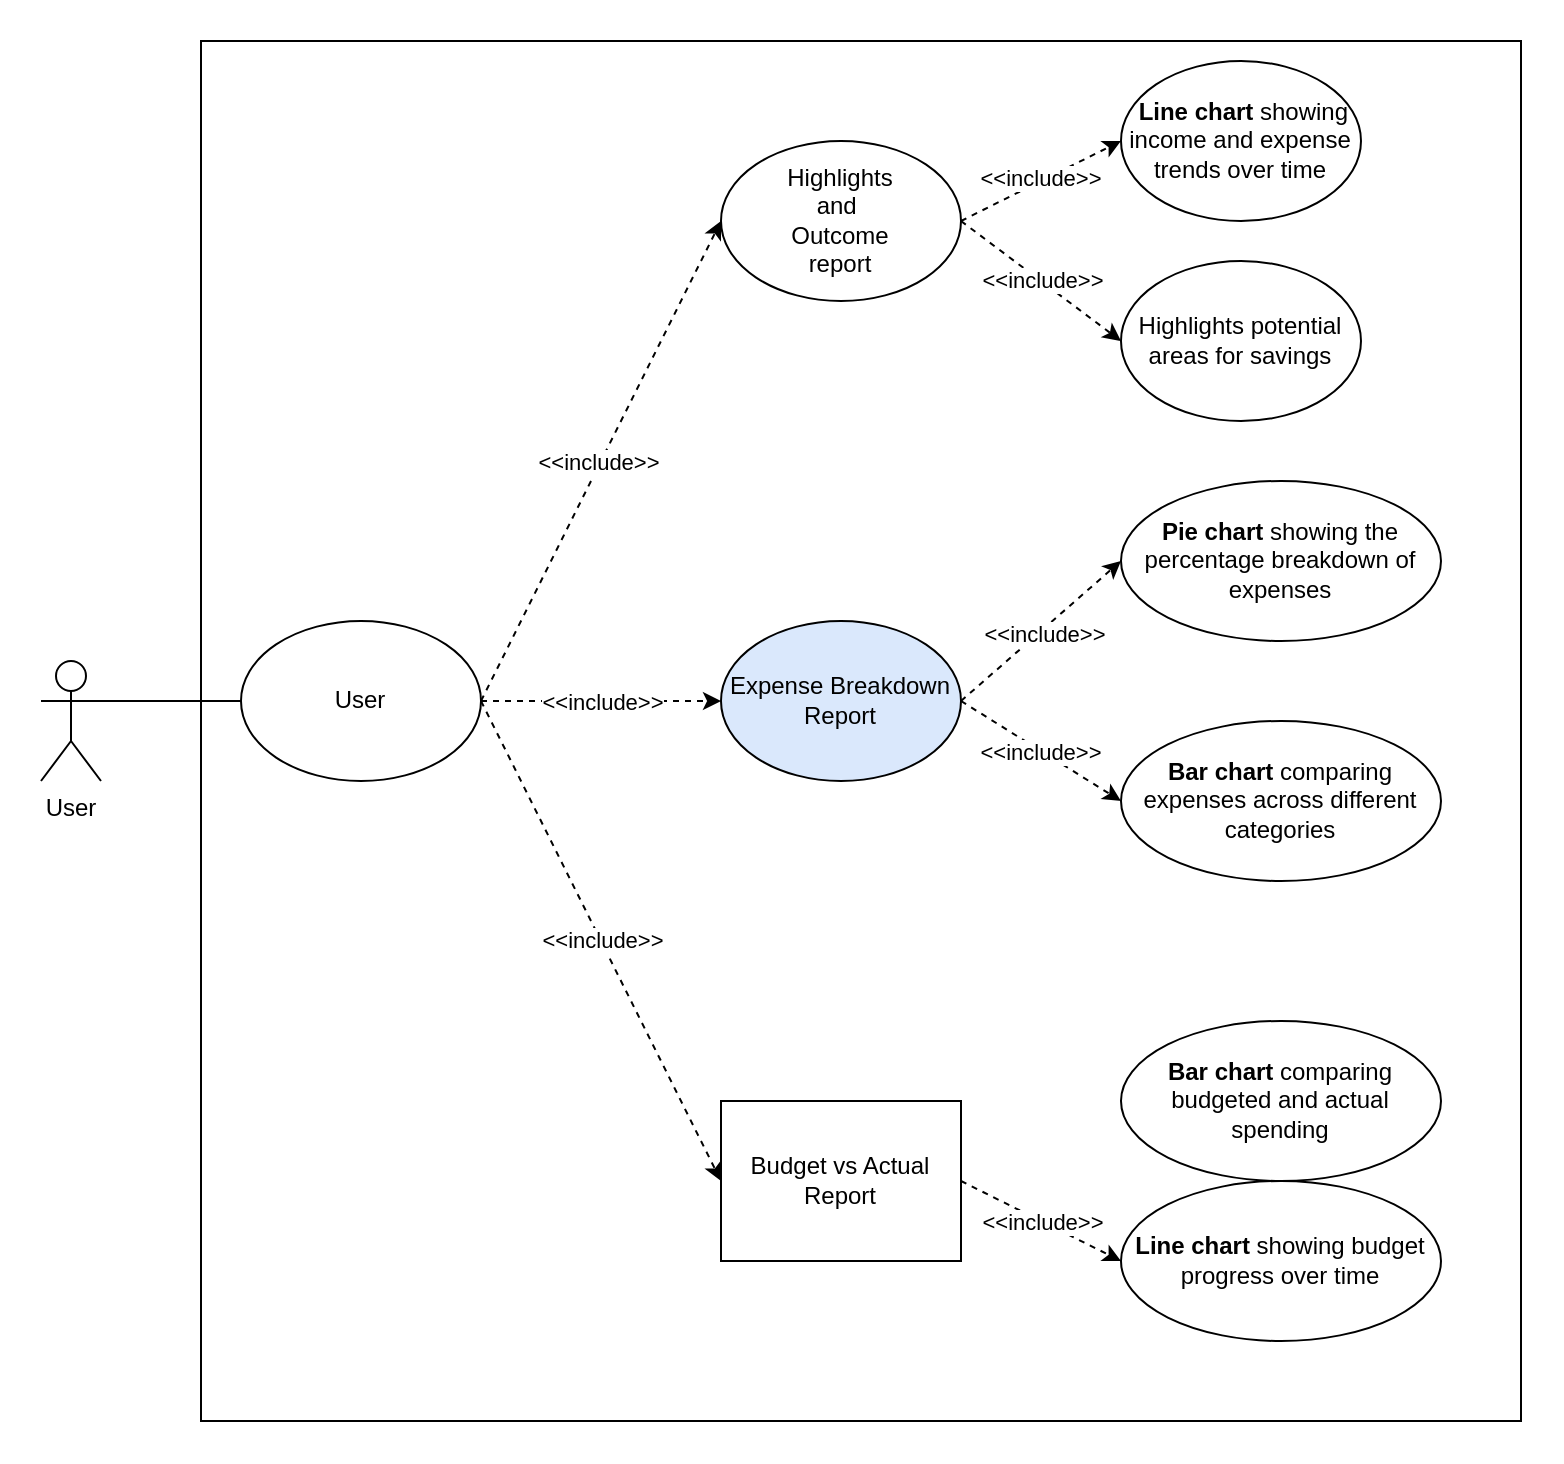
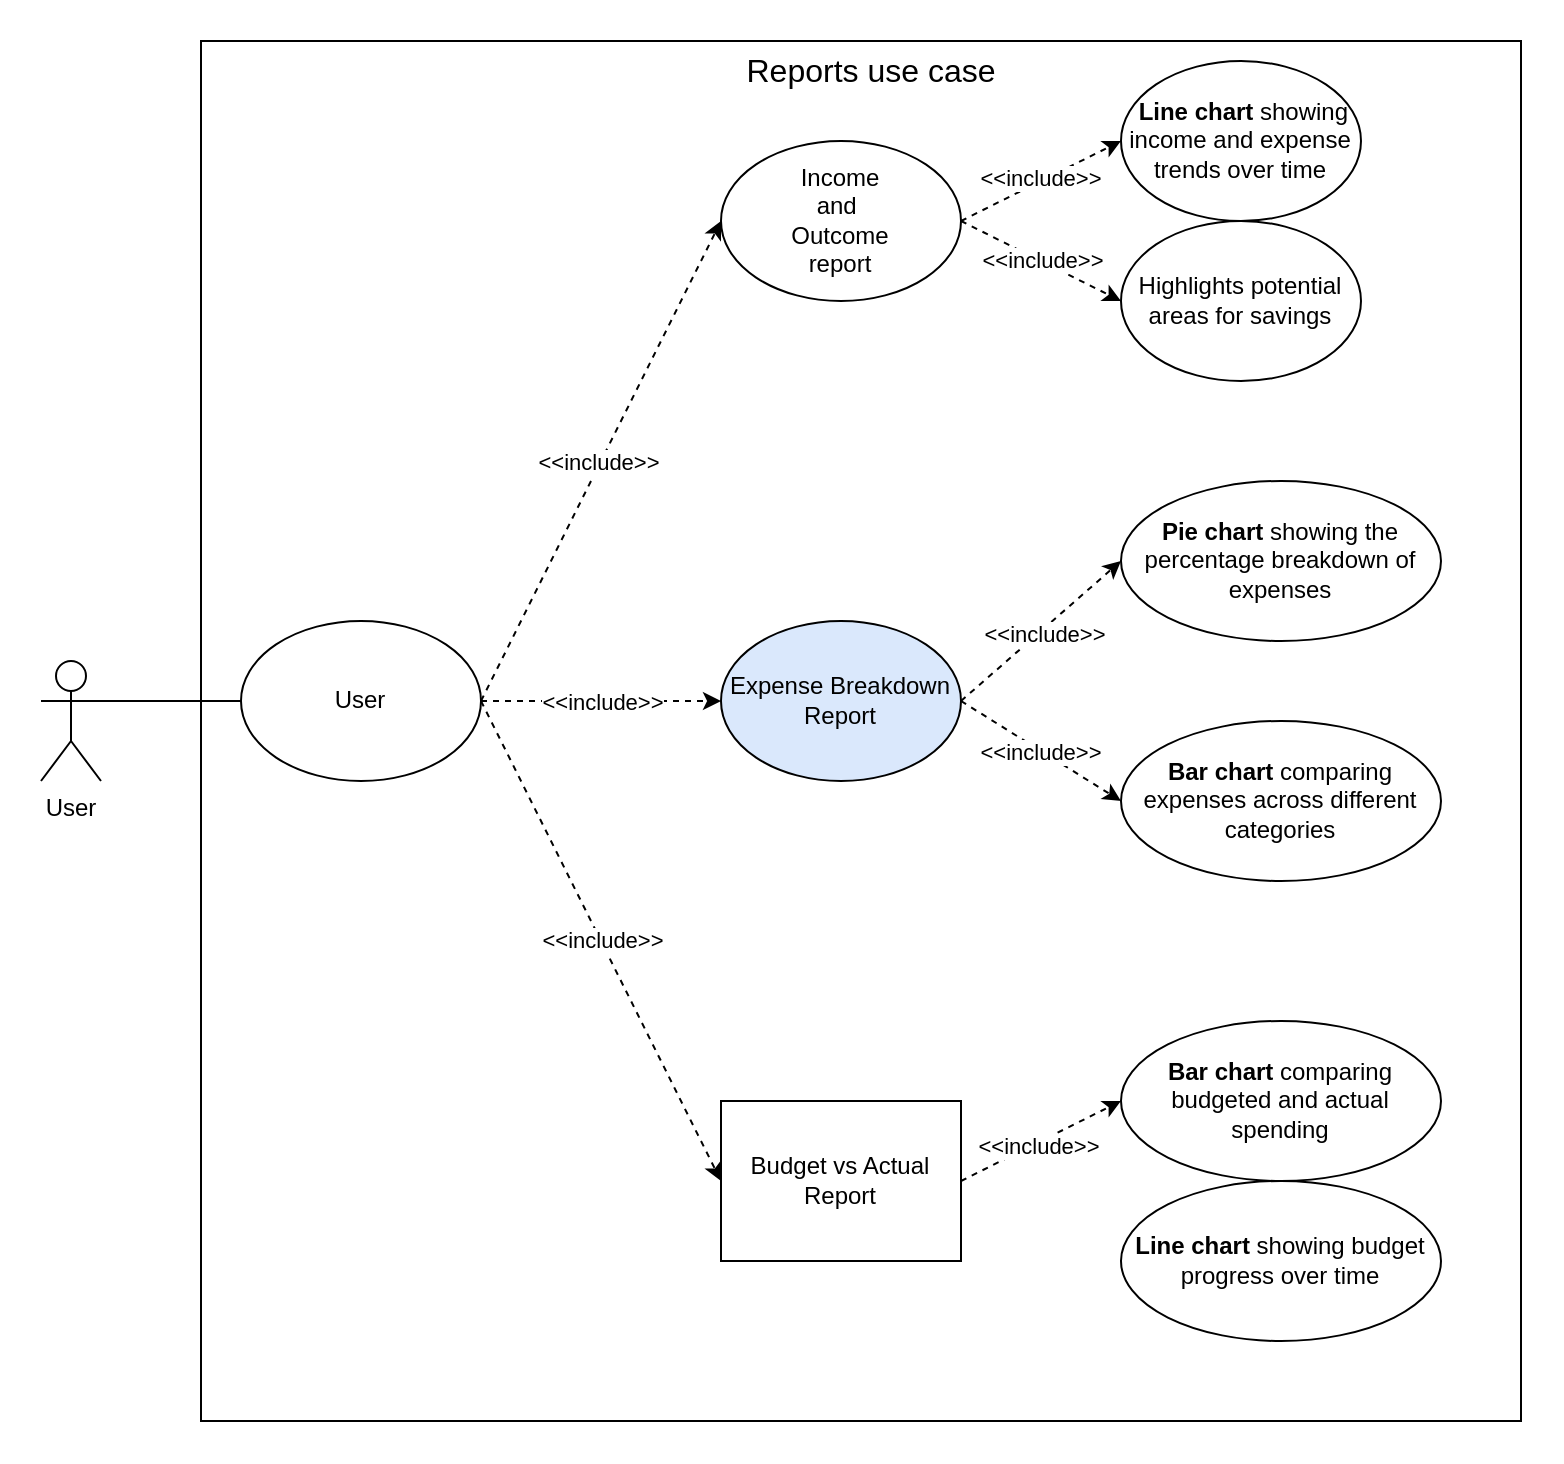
node "Reports use case": added
node "Highlights and Outcome report": label "Highlights and Outcome report" -> "Income and Outcome report"
node "Highlights potential areas for savings": moved (1241, 341) -> (1241, 301)
edge "Budget vs Actual Report" -> "Bar chart comparing budgeted and actual spending": added, label "<<include>>"
edge "Budget vs Actual Report" -> "Line chart showing budget progress over time": removed, label "<<include>>"
